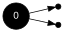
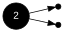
node "0": label "0" -> "2"
